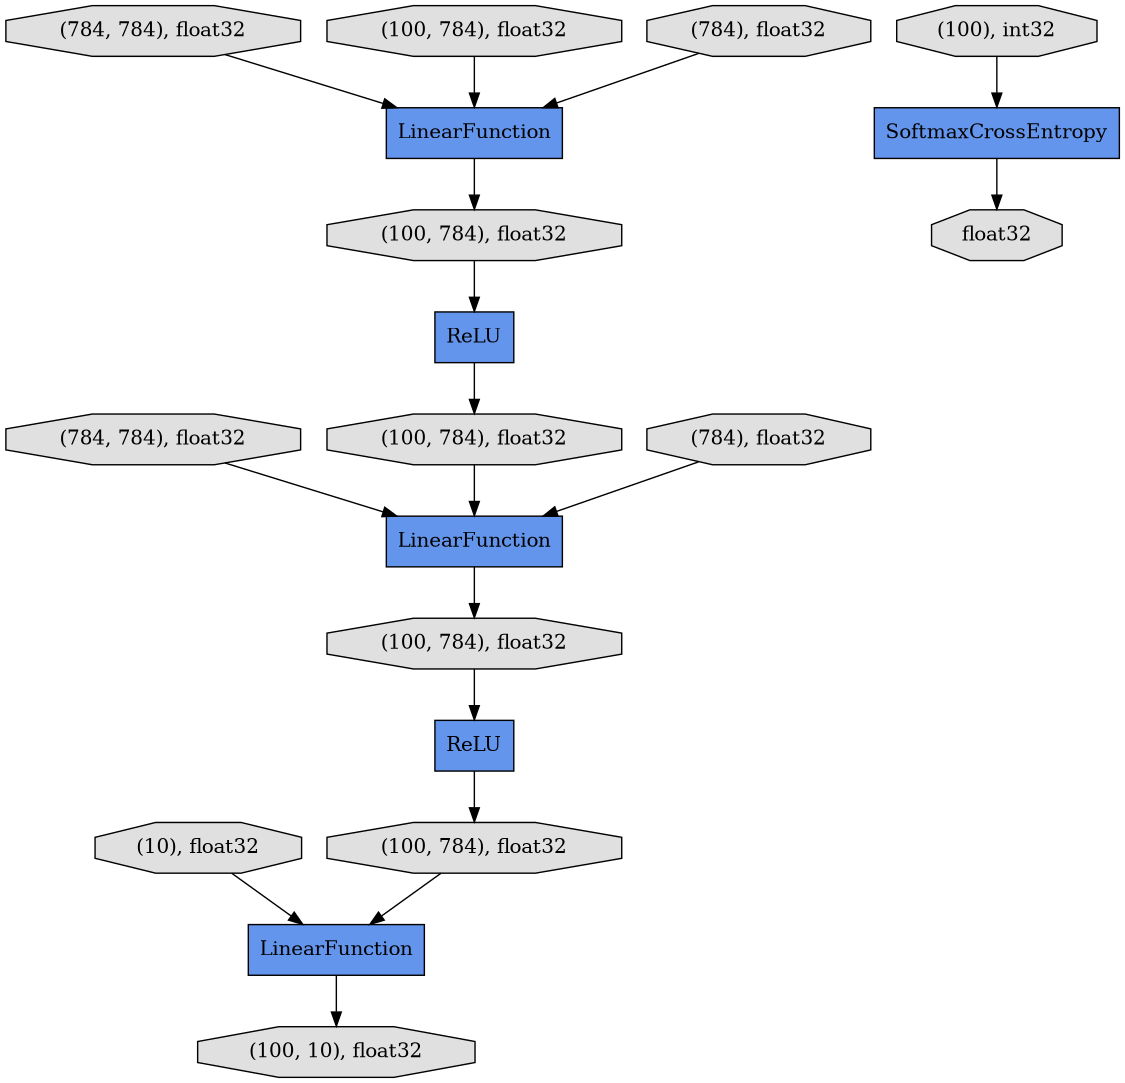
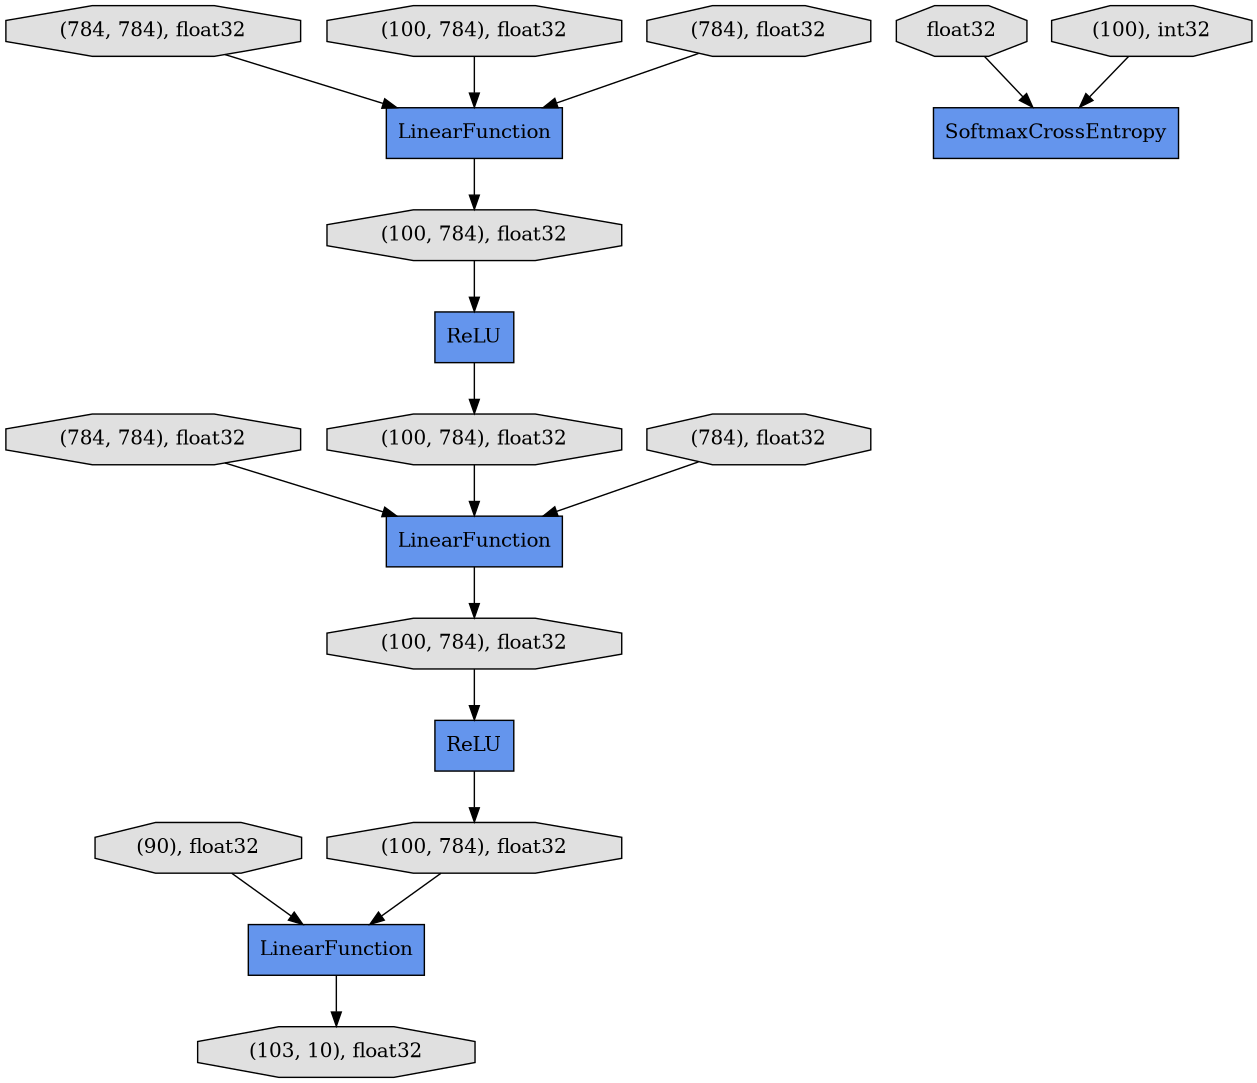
edge "SoftmaxCrossEntropy" -> "float32": reversed
node "(10), float32": label "(10), float32" -> "(90), float32"
node "(100, 10), float32": label "(100, 10), float32" -> "(103, 10), float32"
